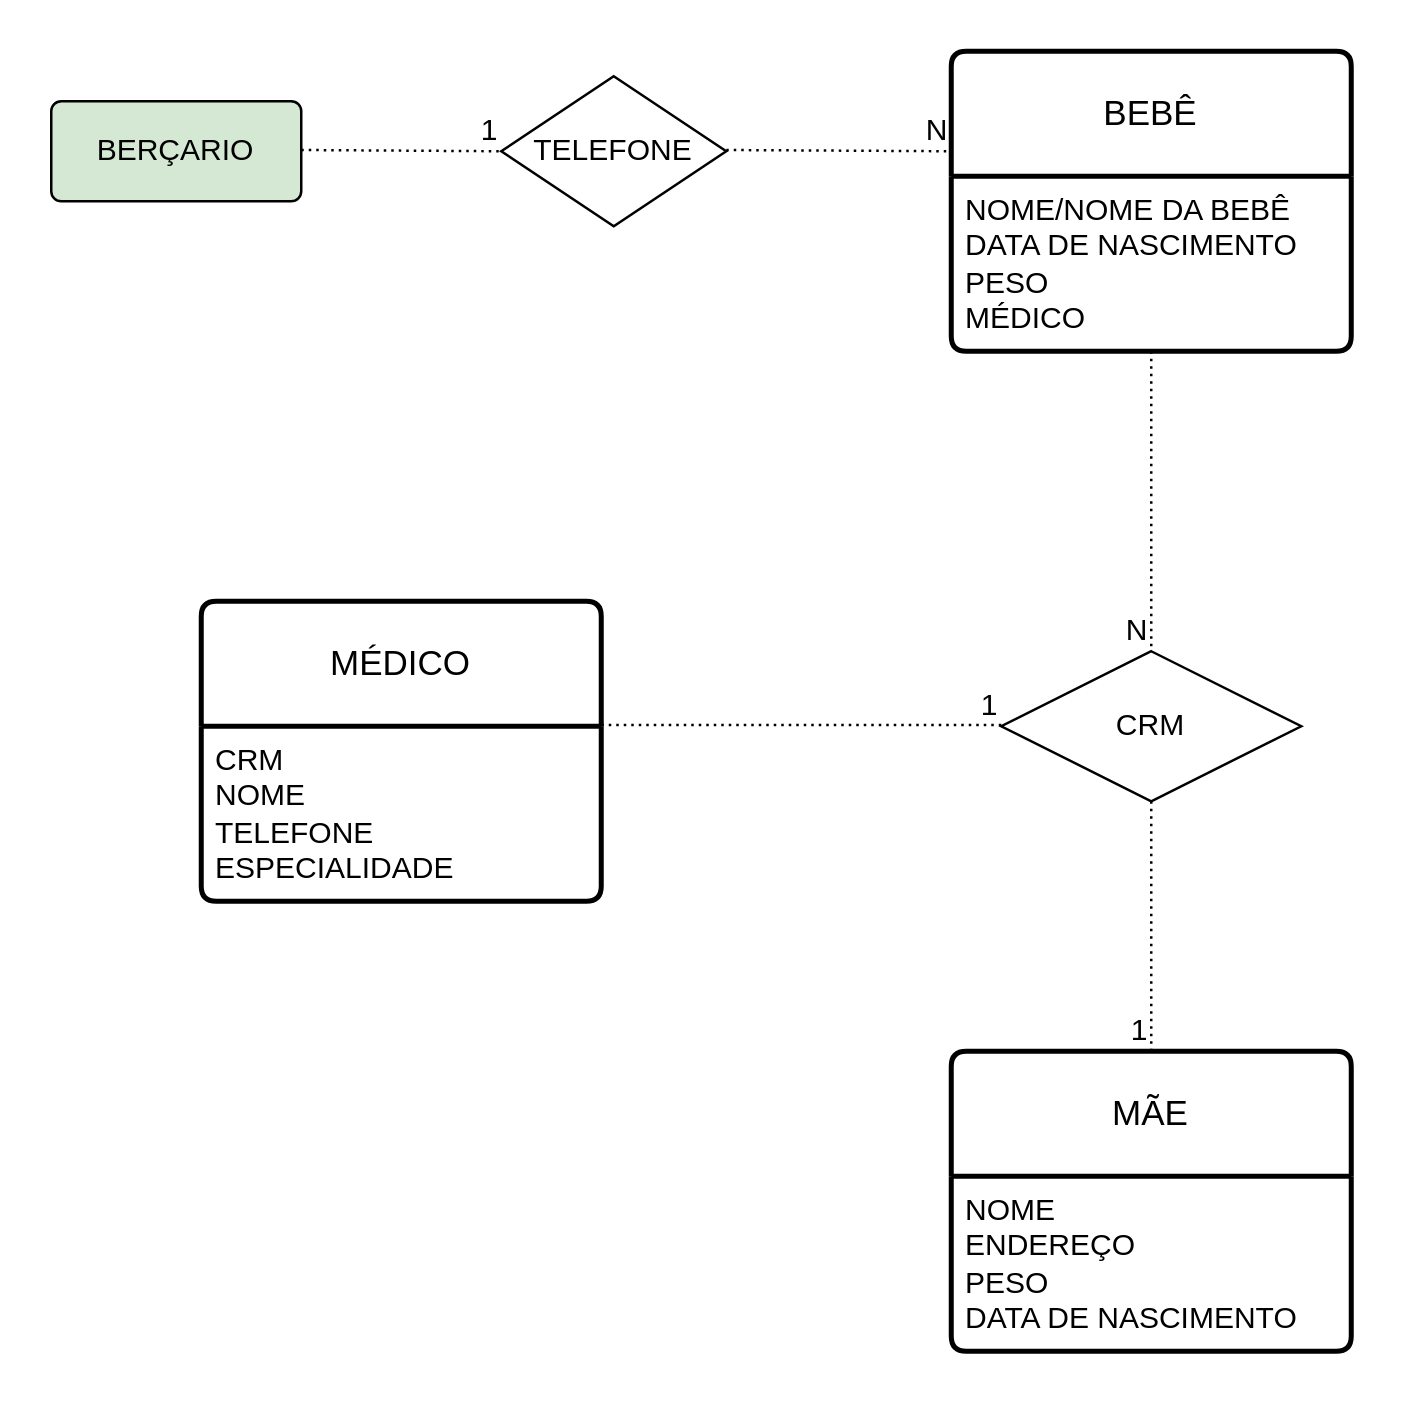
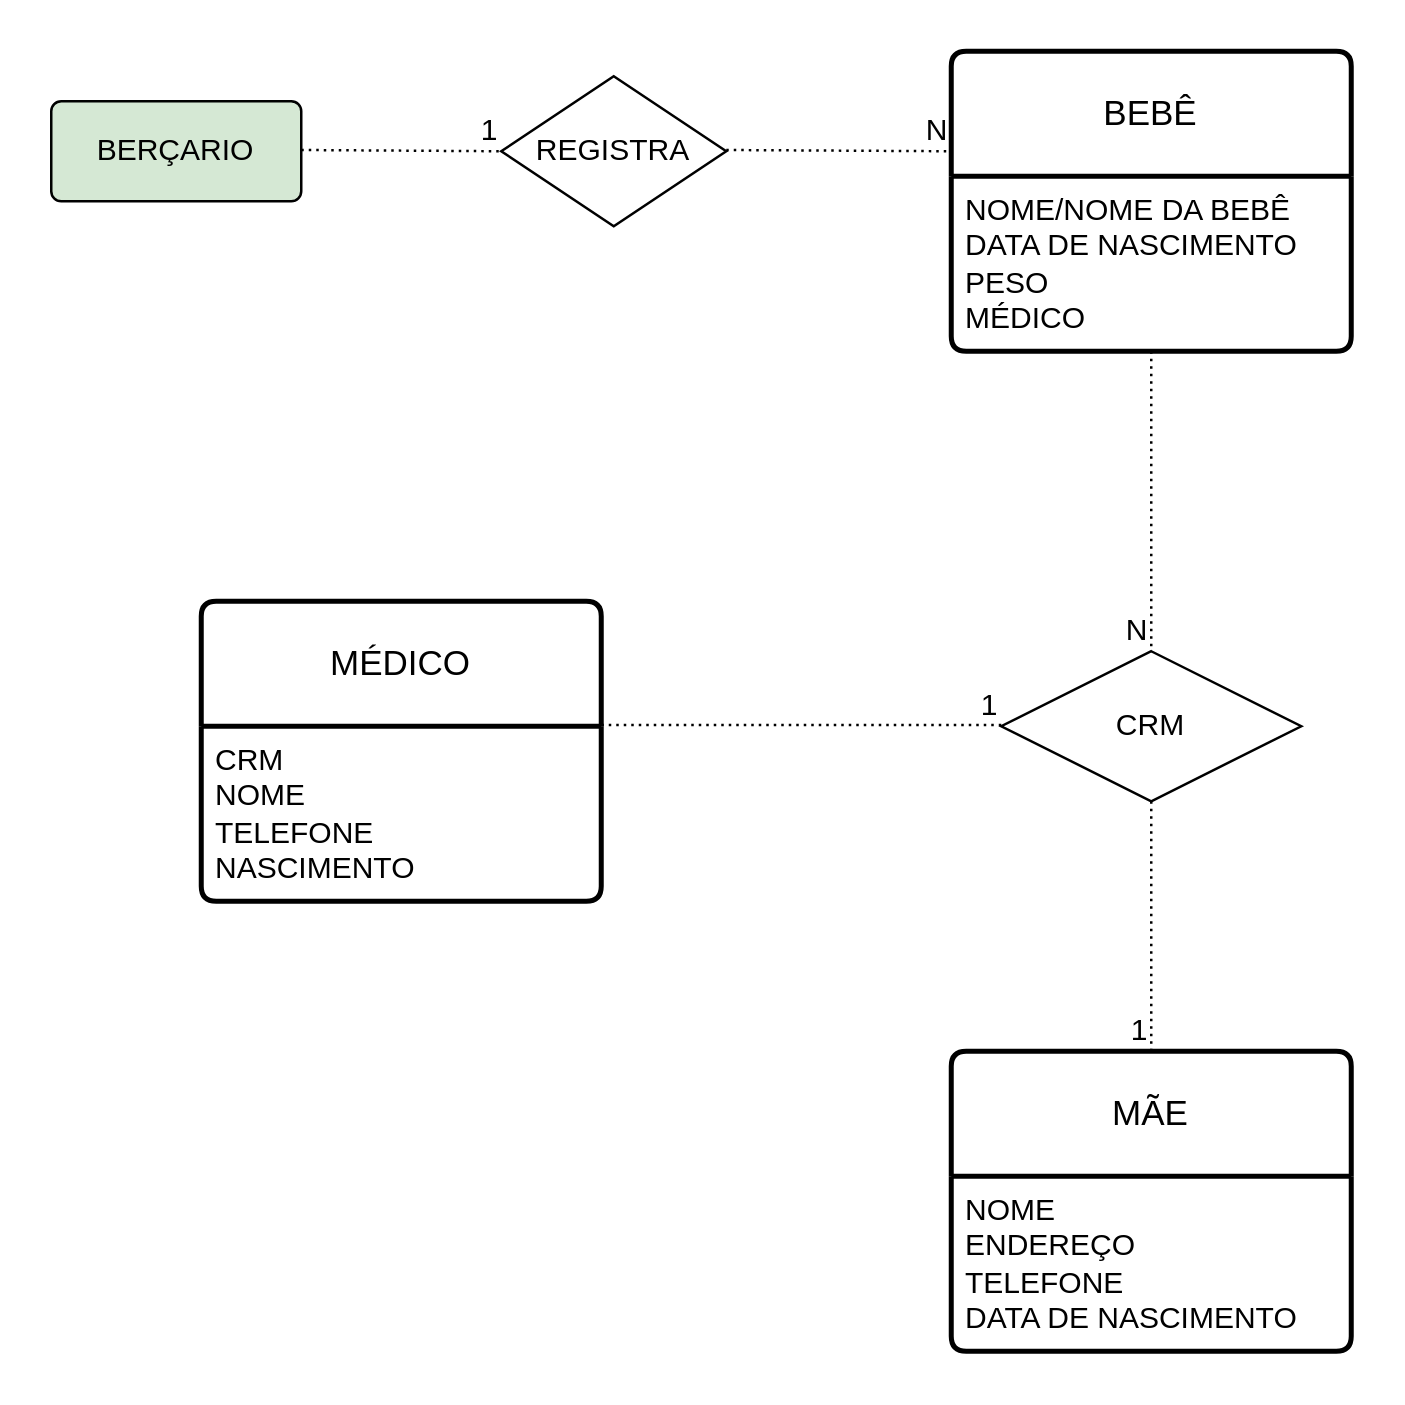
node "TELEFONE": label "TELEFONE" -> "REGISTRA"
node "CRM NOME TELEFONE ESPECIALIDADE": label "CRM NOME TELEFONE ESPECIALIDADE" -> "CRM NOME TELEFONE NASCIMENTO"
node "NOME ENDEREÇO PESO DATA DE NASCIMENTO": label "NOME ENDEREÇO PESO DATA DE NASCIMENTO" -> "NOME ENDEREÇO TELEFONE DATA DE NASCIMENTO"
